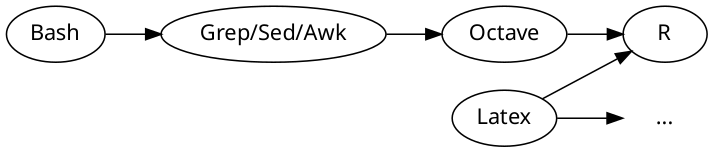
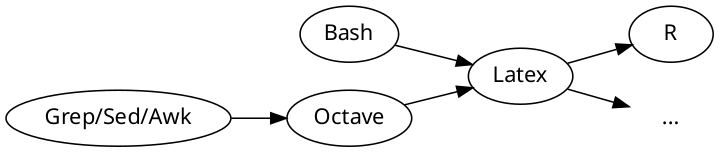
edge "Bash" -> "Grep/Sed/Awk": now "Bash" -> "Latex"
edge "Octave" -> "R": now "Octave" -> "Latex"
